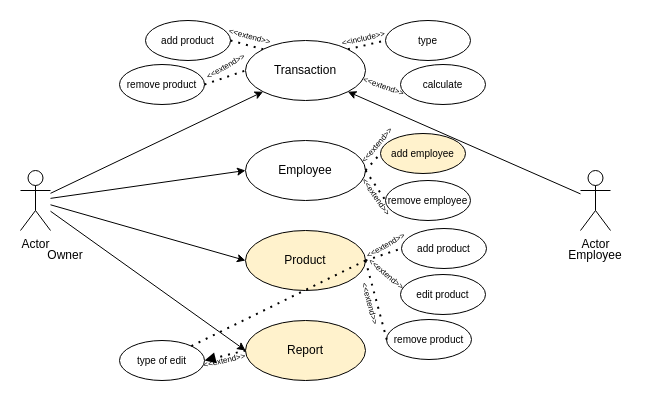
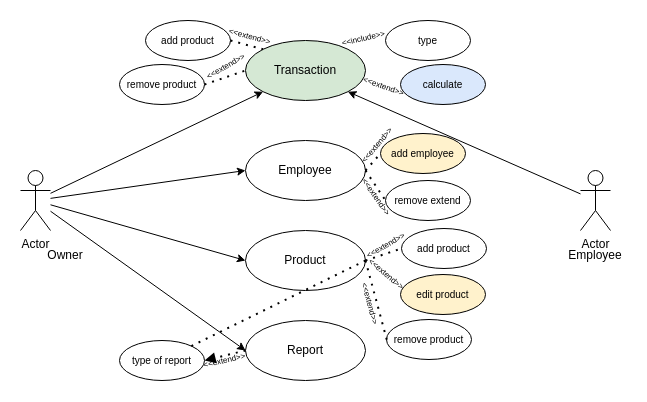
edge "type" -- "Transaction": removed
node "Transaction": fillcolor #ffffff -> #d5e8d4
node "calculate": fillcolor #ffffff -> #dae8fc
node "remove employee": label "remove employee" -> "remove extend"
node "Product": fillcolor #fff2cc -> #ffffff
node "edit product": fillcolor #ffffff -> #fff2cc
node "Report": fillcolor #fff2cc -> #ffffff
node "type of edit": label "type of edit" -> "type of report"
